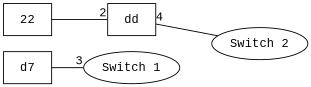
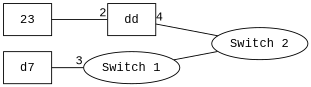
node "22": label "22" -> "23"
edge "Switch 2" -- "Switch 1": added
